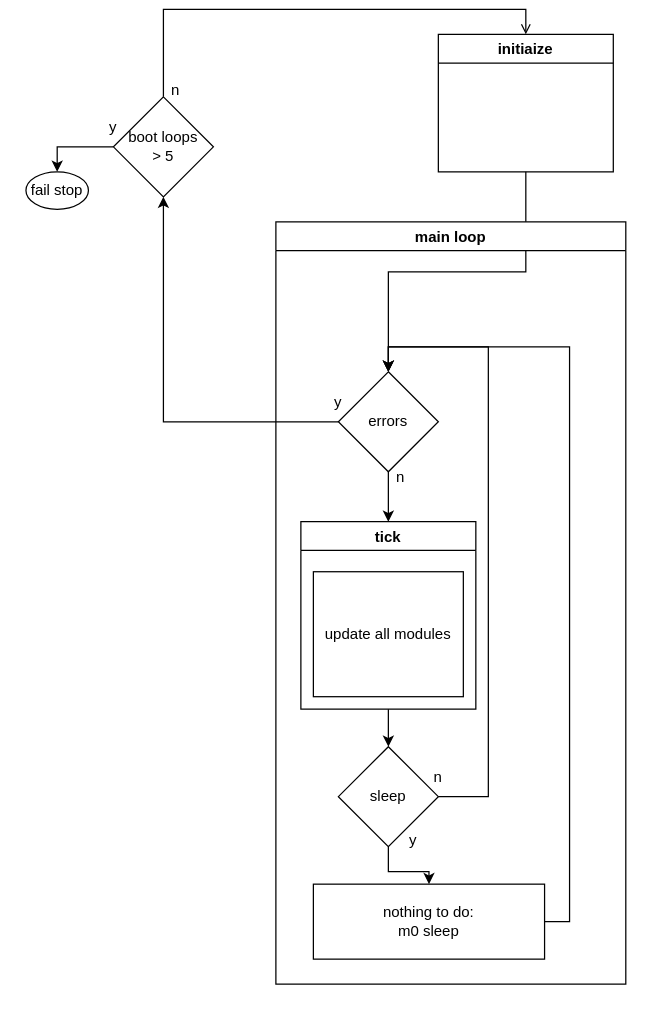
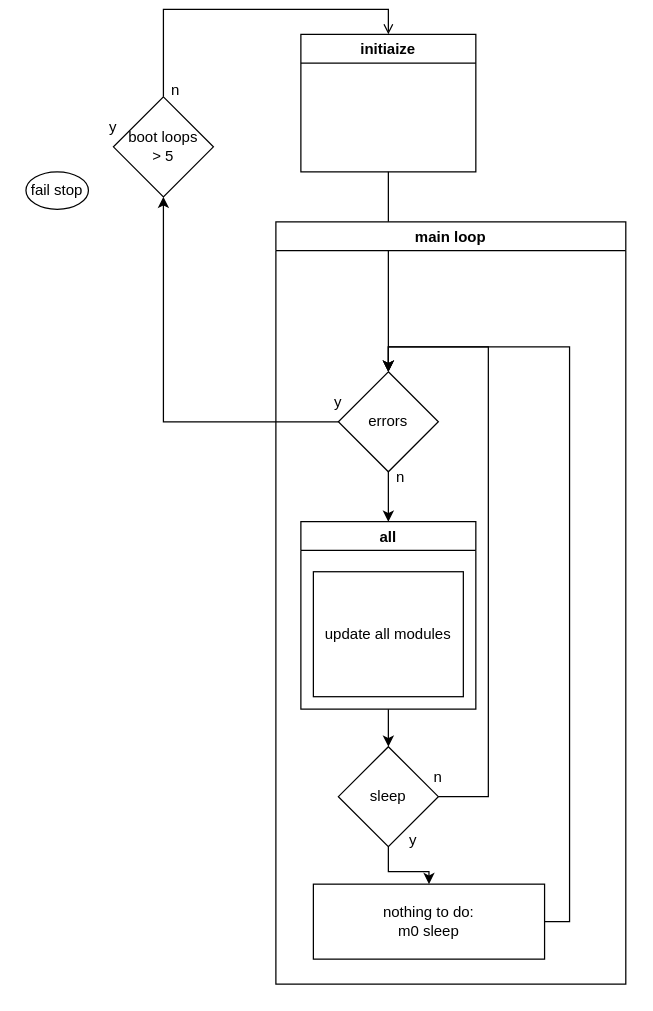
node "initiaize": moved (526, 103) -> (388, 103)
edge "boot loops > 5" -> "fail stop": removed
node "tick": label "tick" -> "all"
